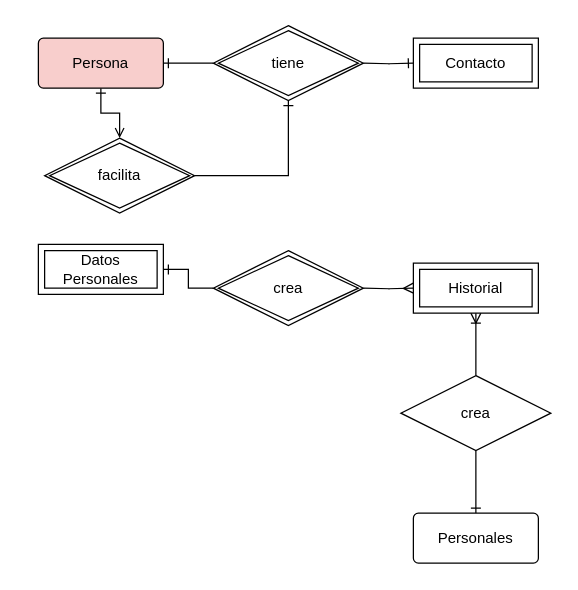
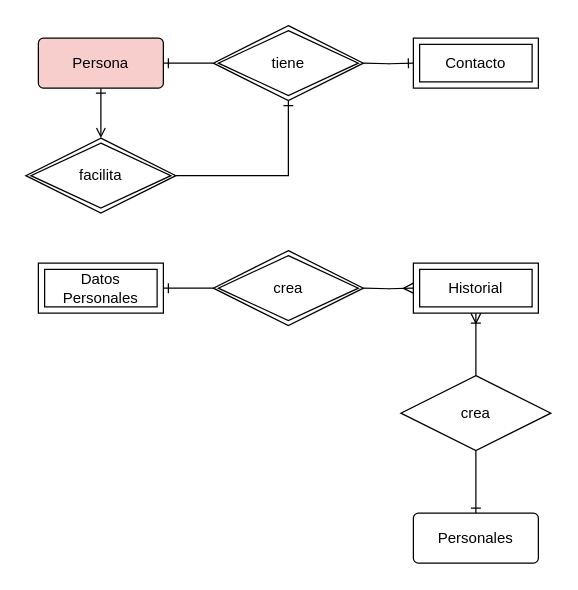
node "facilita": moved (119, 176) -> (101, 176)
node "Datos Personales": moved (101, 269) -> (101, 288)
